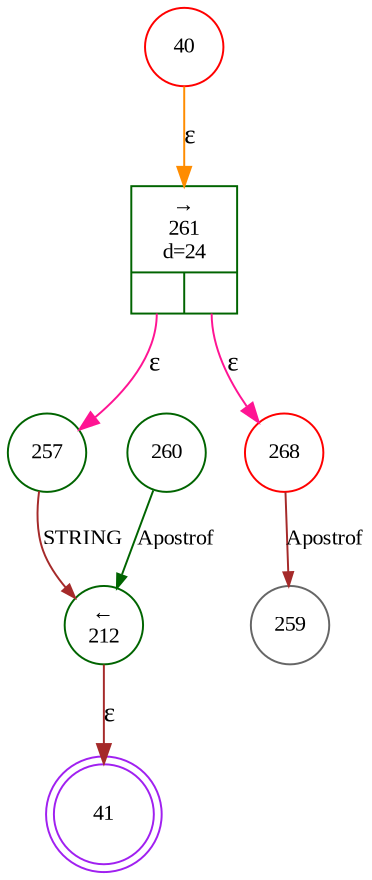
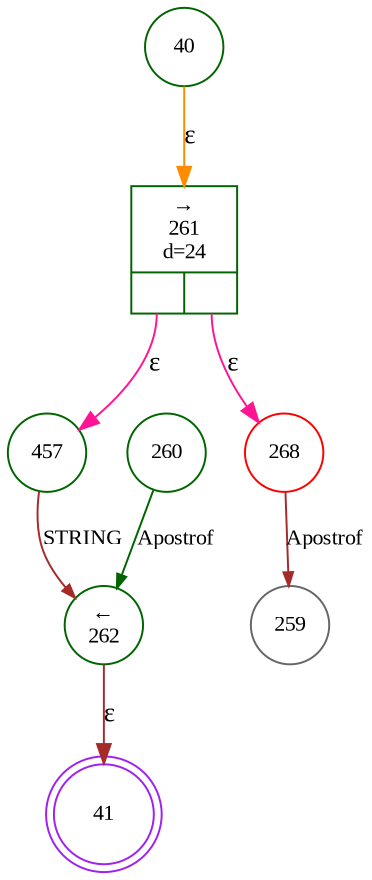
node "40": color red -> darkgreen
node "257": label "257" -> "457"
node "← 212": label "← 212" -> "← 262"
